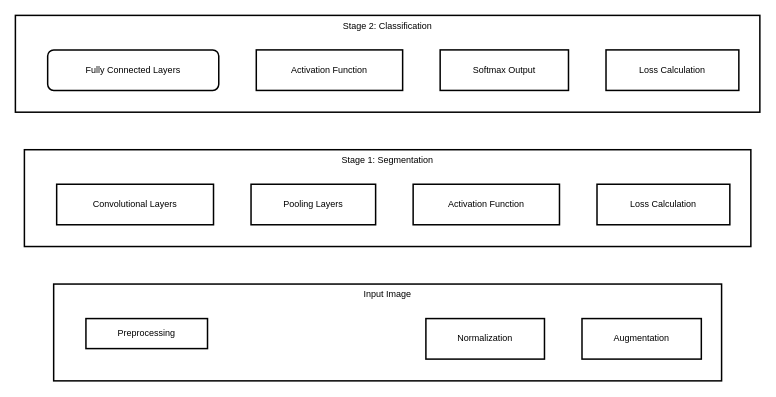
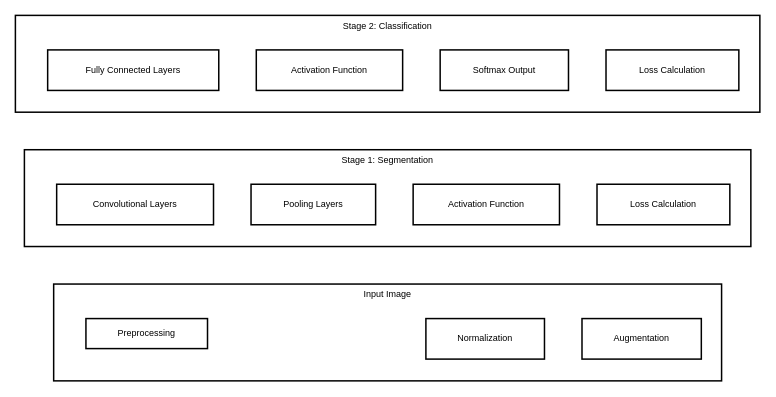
node "Fully Connected Layers": shape rounded rectangle -> rectangle
